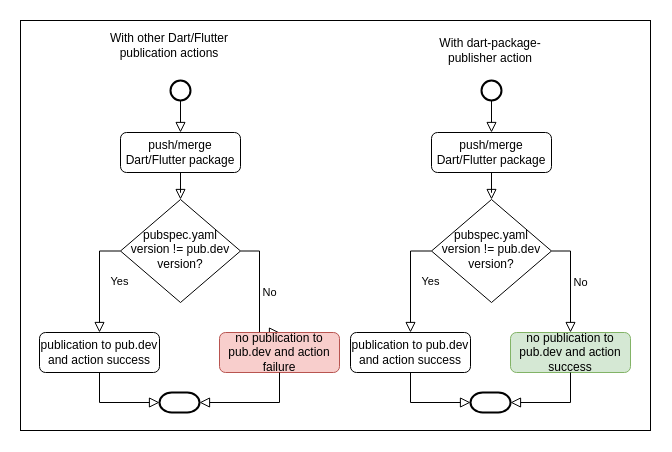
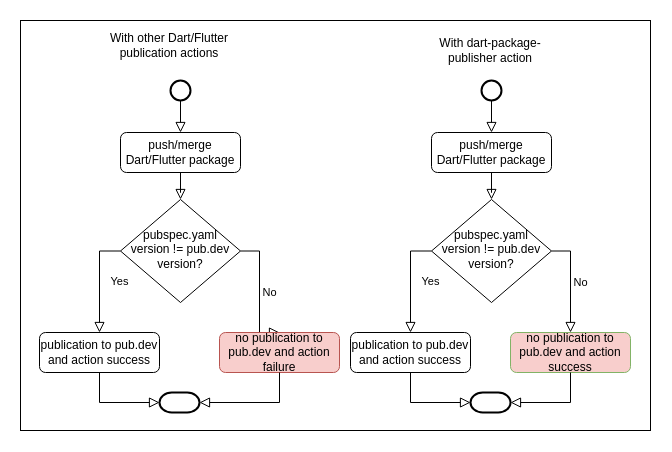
node "no publication to pub.dev and action success": fillcolor #d5e8d4 -> #f8cecc
